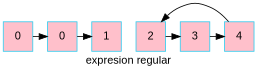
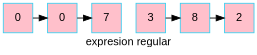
node "1": label "1" -> "7"
edge "2" -> "3": removed
node "4": label "4" -> "8"
